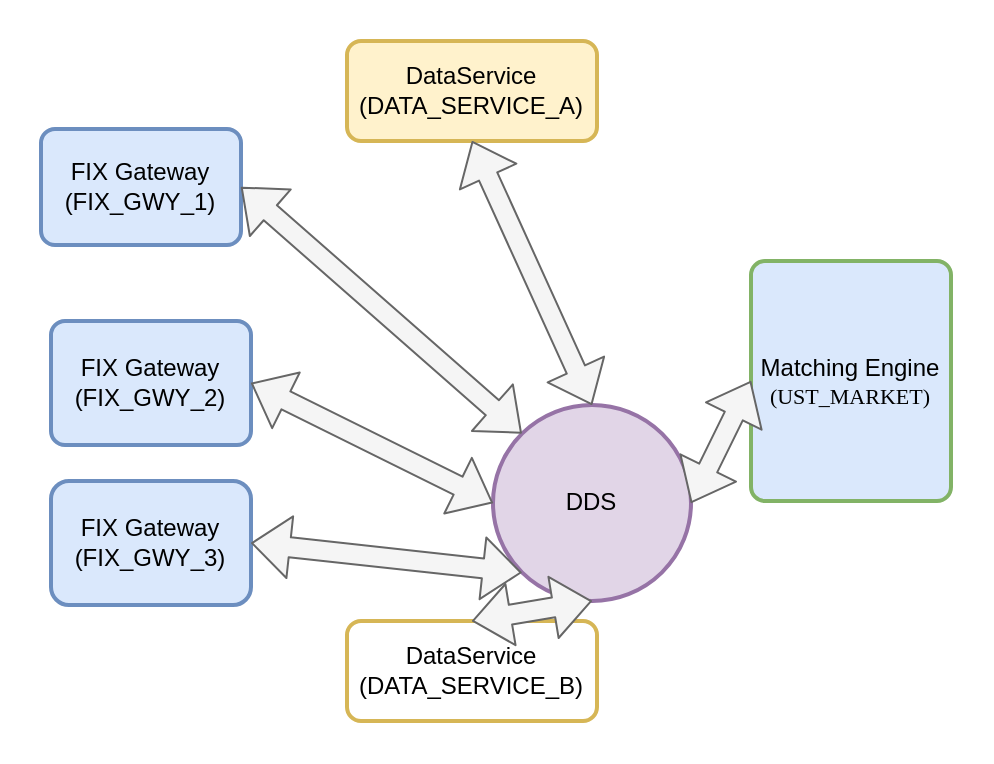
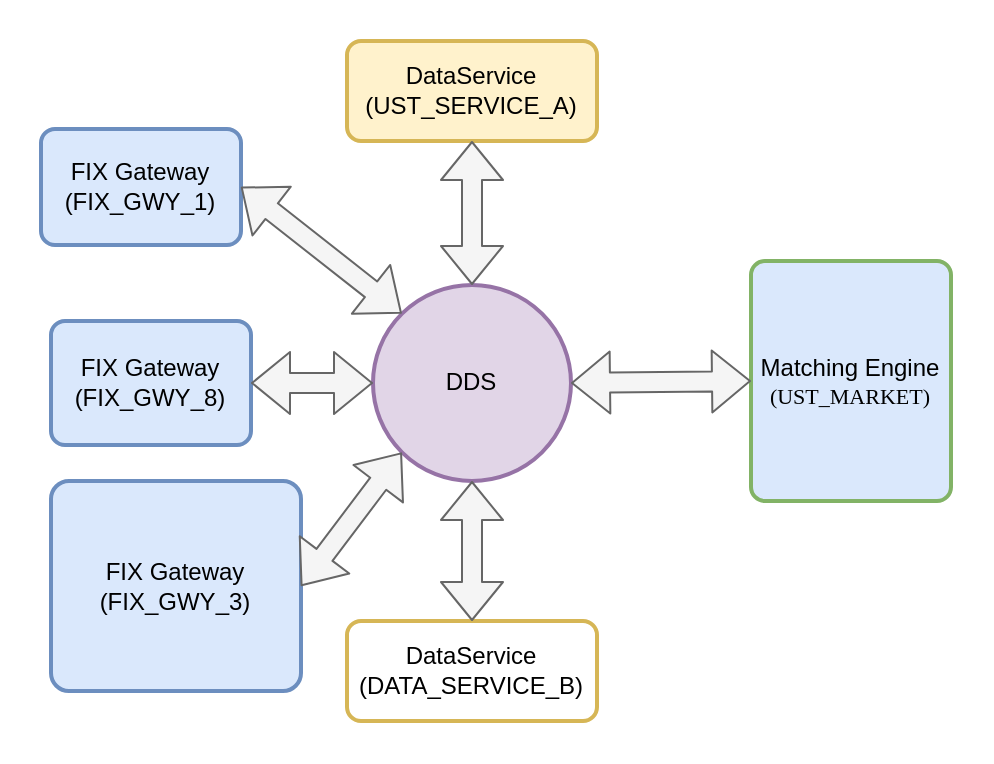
node "DataService (DATA_SERVICE_A)": label "DataService (DATA_SERVICE_A)" -> "DataService (UST_SERVICE_A)"
node "FIX Gateway (FIX_GWY_2)": label "FIX Gateway (FIX_GWY_2)" -> "FIX Gateway (FIX_GWY_8)"
node "DDS": moved (592, 503) -> (472, 383)
node "FIX Gateway (FIX_GWY_3)": size 200x124 -> 250x210
